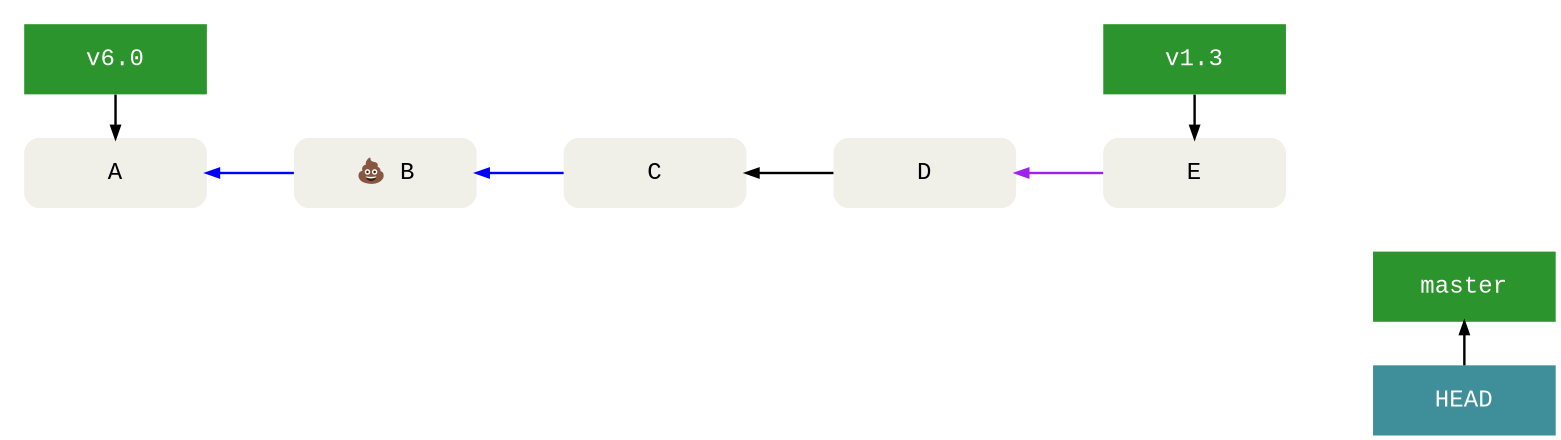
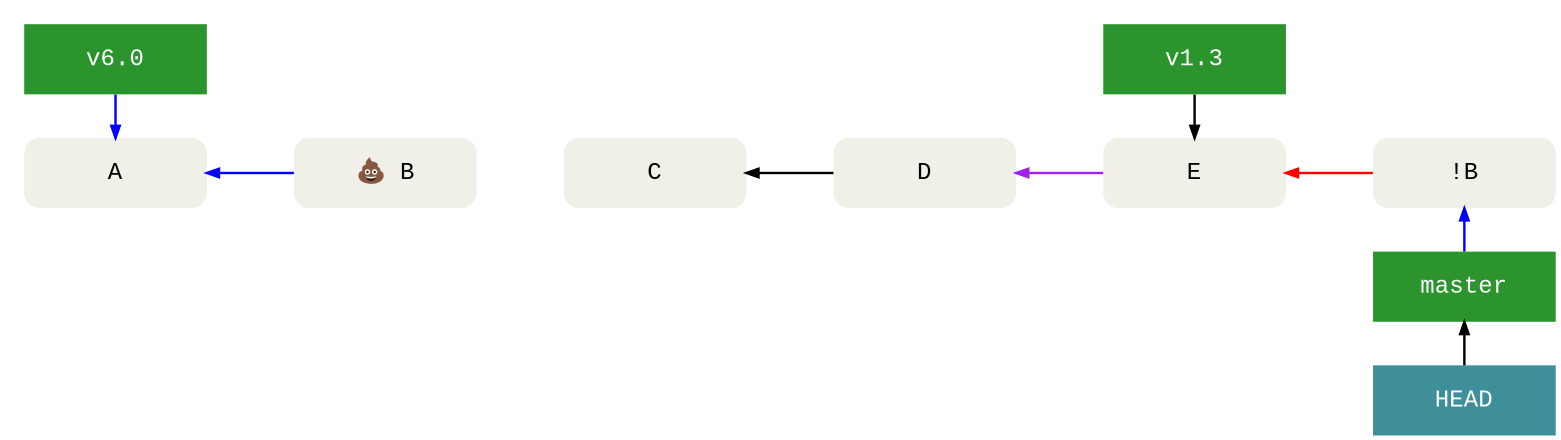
edge "v6.0" -> "A": color black -> blue
edge "C" -> "💩 B": removed
node "!B": added
